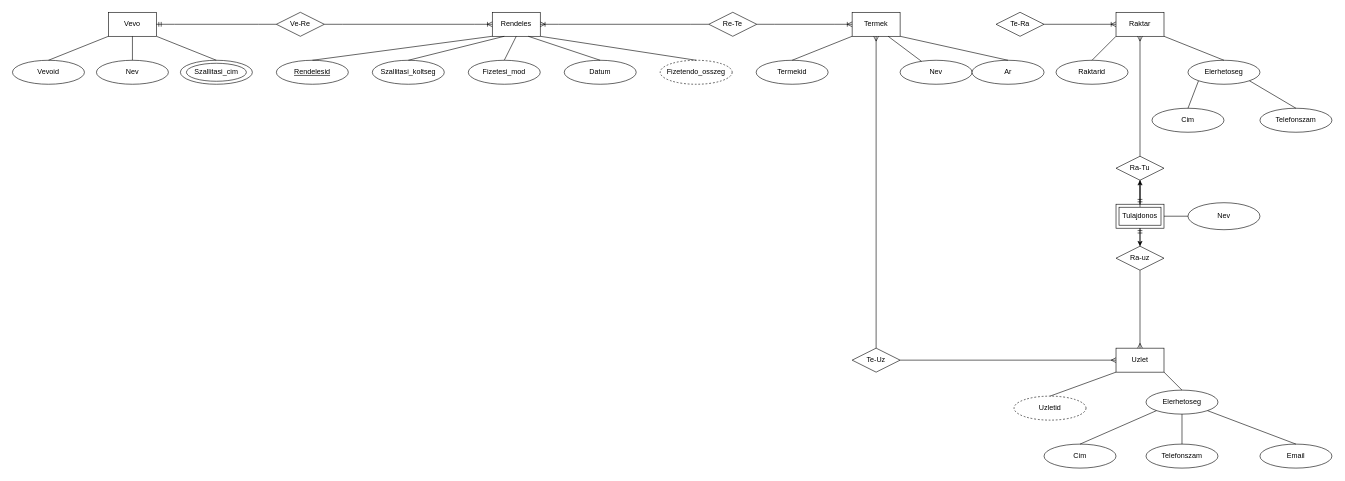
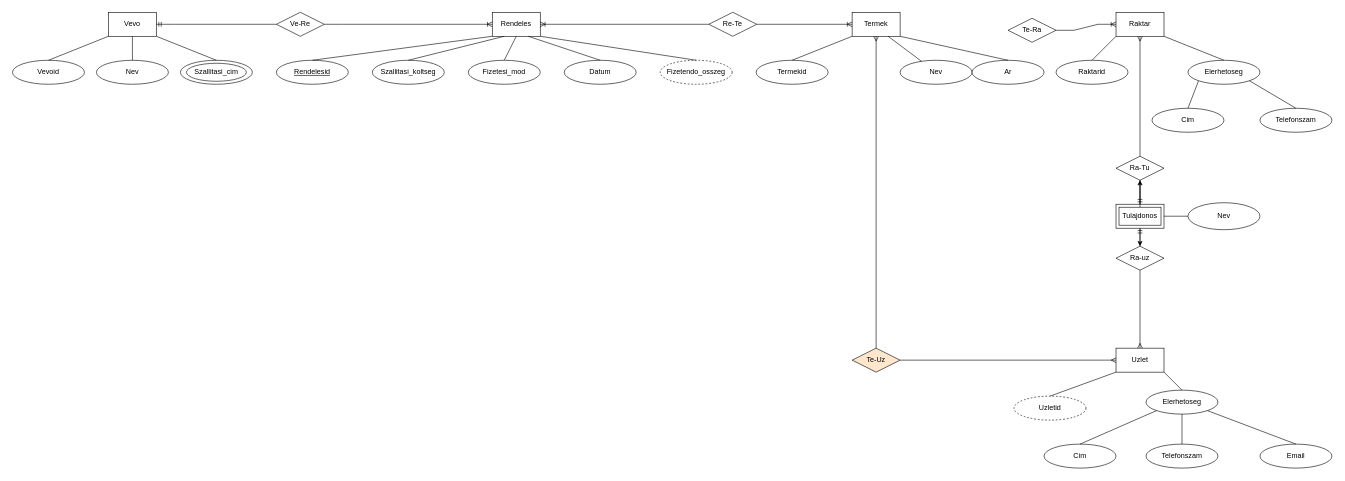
node "Te-Ra": moved (1020, 24) -> (1032, 30)
node "Te-Uz": fillcolor #ffffff -> #ffe6cc
